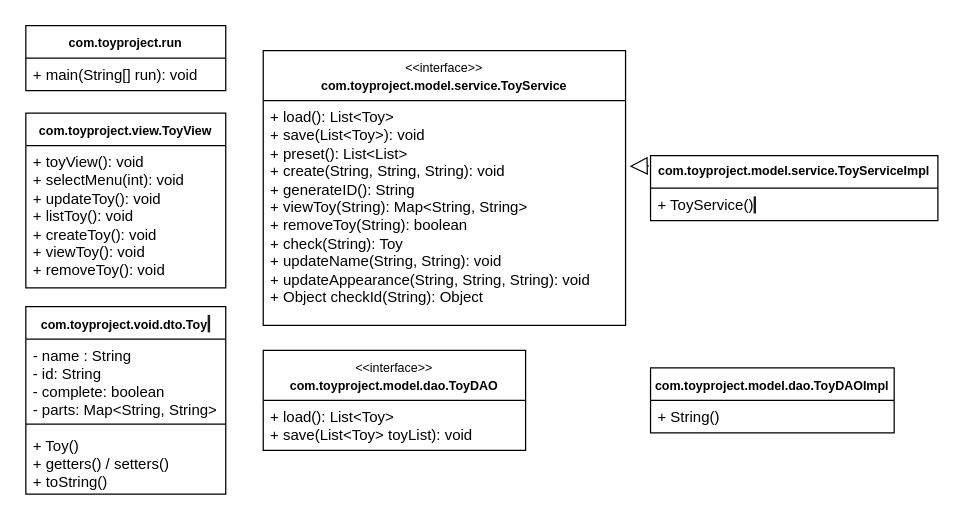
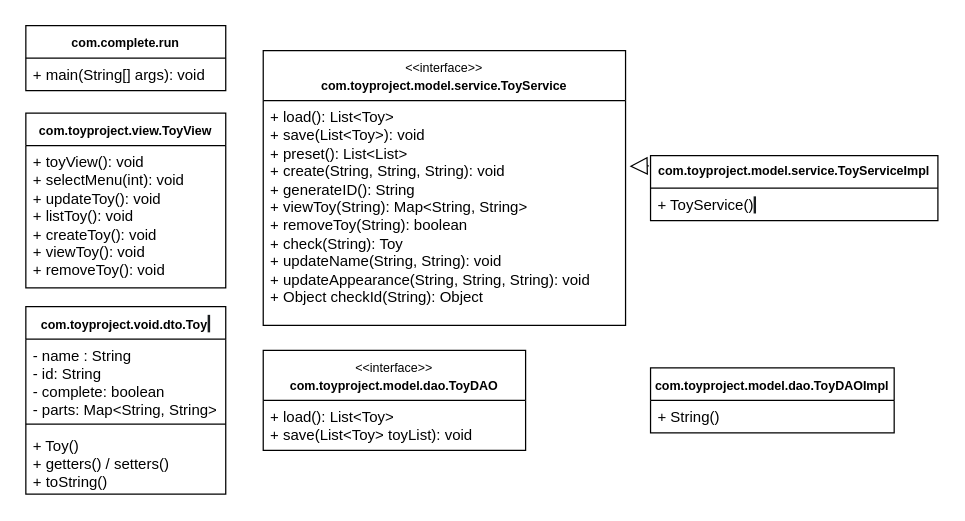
node "com.toyproject.run": label "com.toyproject.run" -> "com.complete.run"
node "+ main(String[] run): void": label "+ main(String[] run): void" -> "+ main(String[] args): void"
